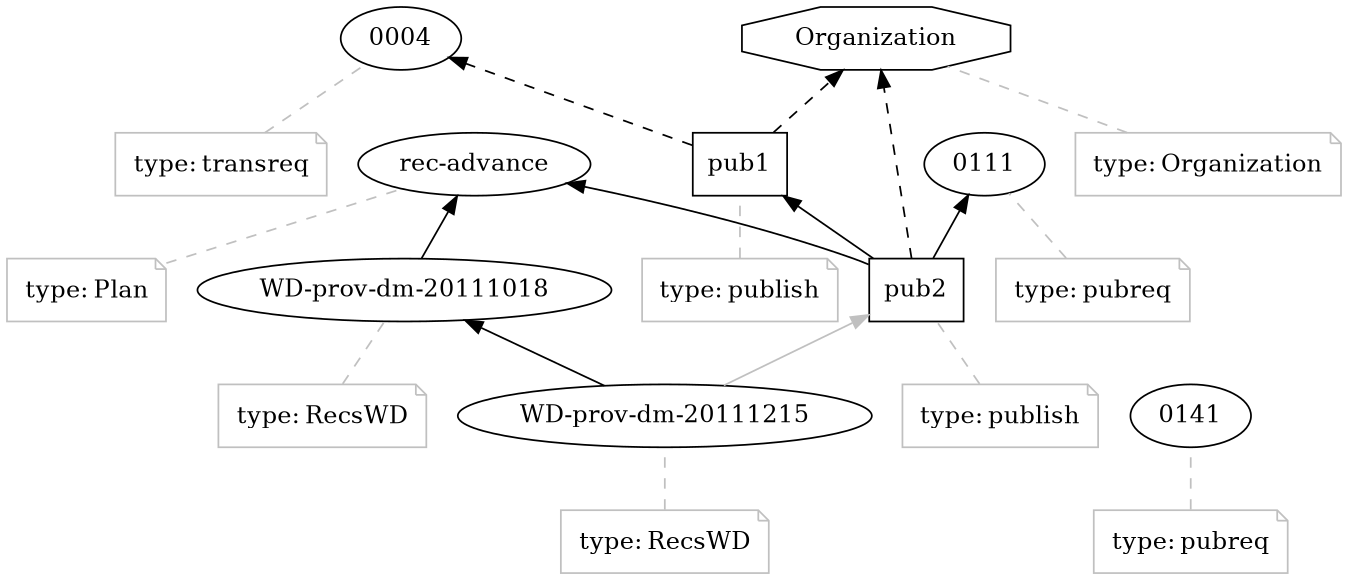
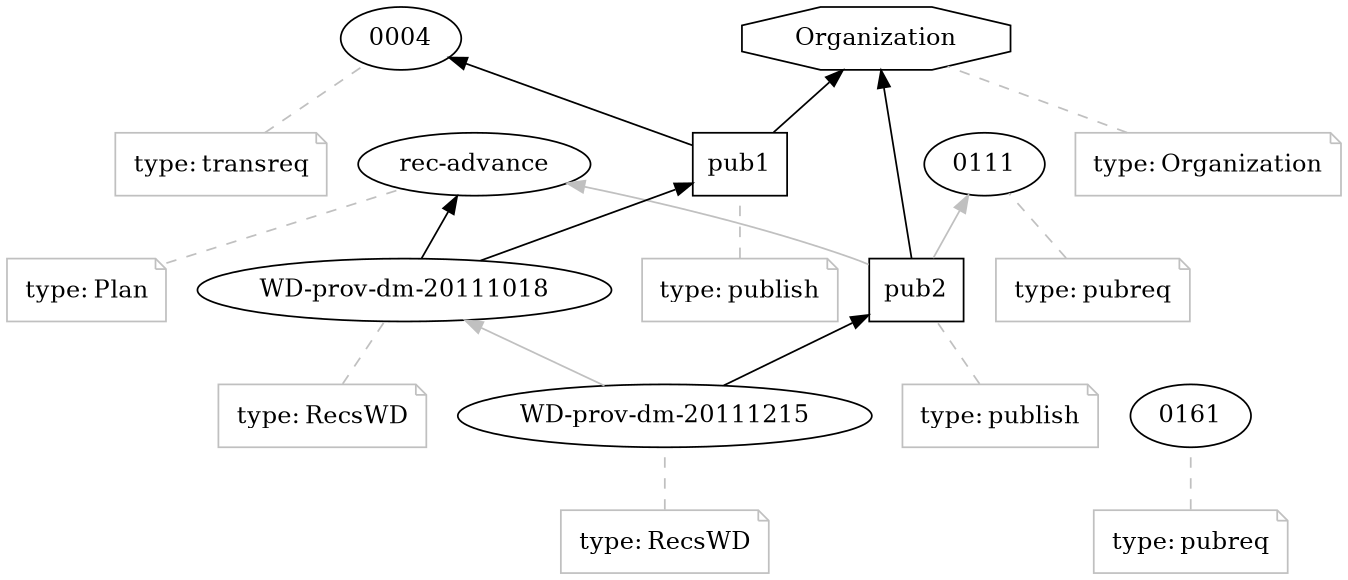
edge "pub1" -> "0004": style dashed -> solid
edge "pub1" -> "Organization": style dashed -> solid
edge "pub2" -> "Organization": style dashed -> solid
edge "pub2" -> "rec-advance": color black -> gray
edge "pub2" -> "pub1": now "WD-prov-dm-20111018" -> "pub1"
edge "pub2" -> "0111": color black -> gray
edge "WD-prov-dm-20111215" -> "pub2": color gray -> black
edge "WD-prov-dm-20111215" -> "WD-prov-dm-20111018": color black -> gray
node "0141": label "0141" -> "0161"
